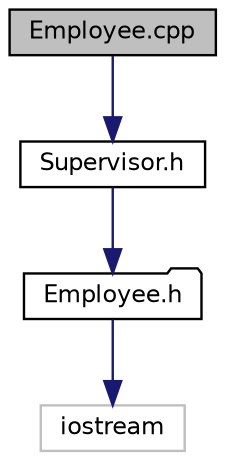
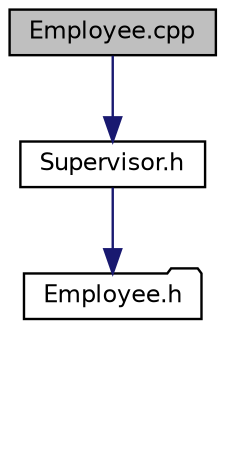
node "iostream": removed
